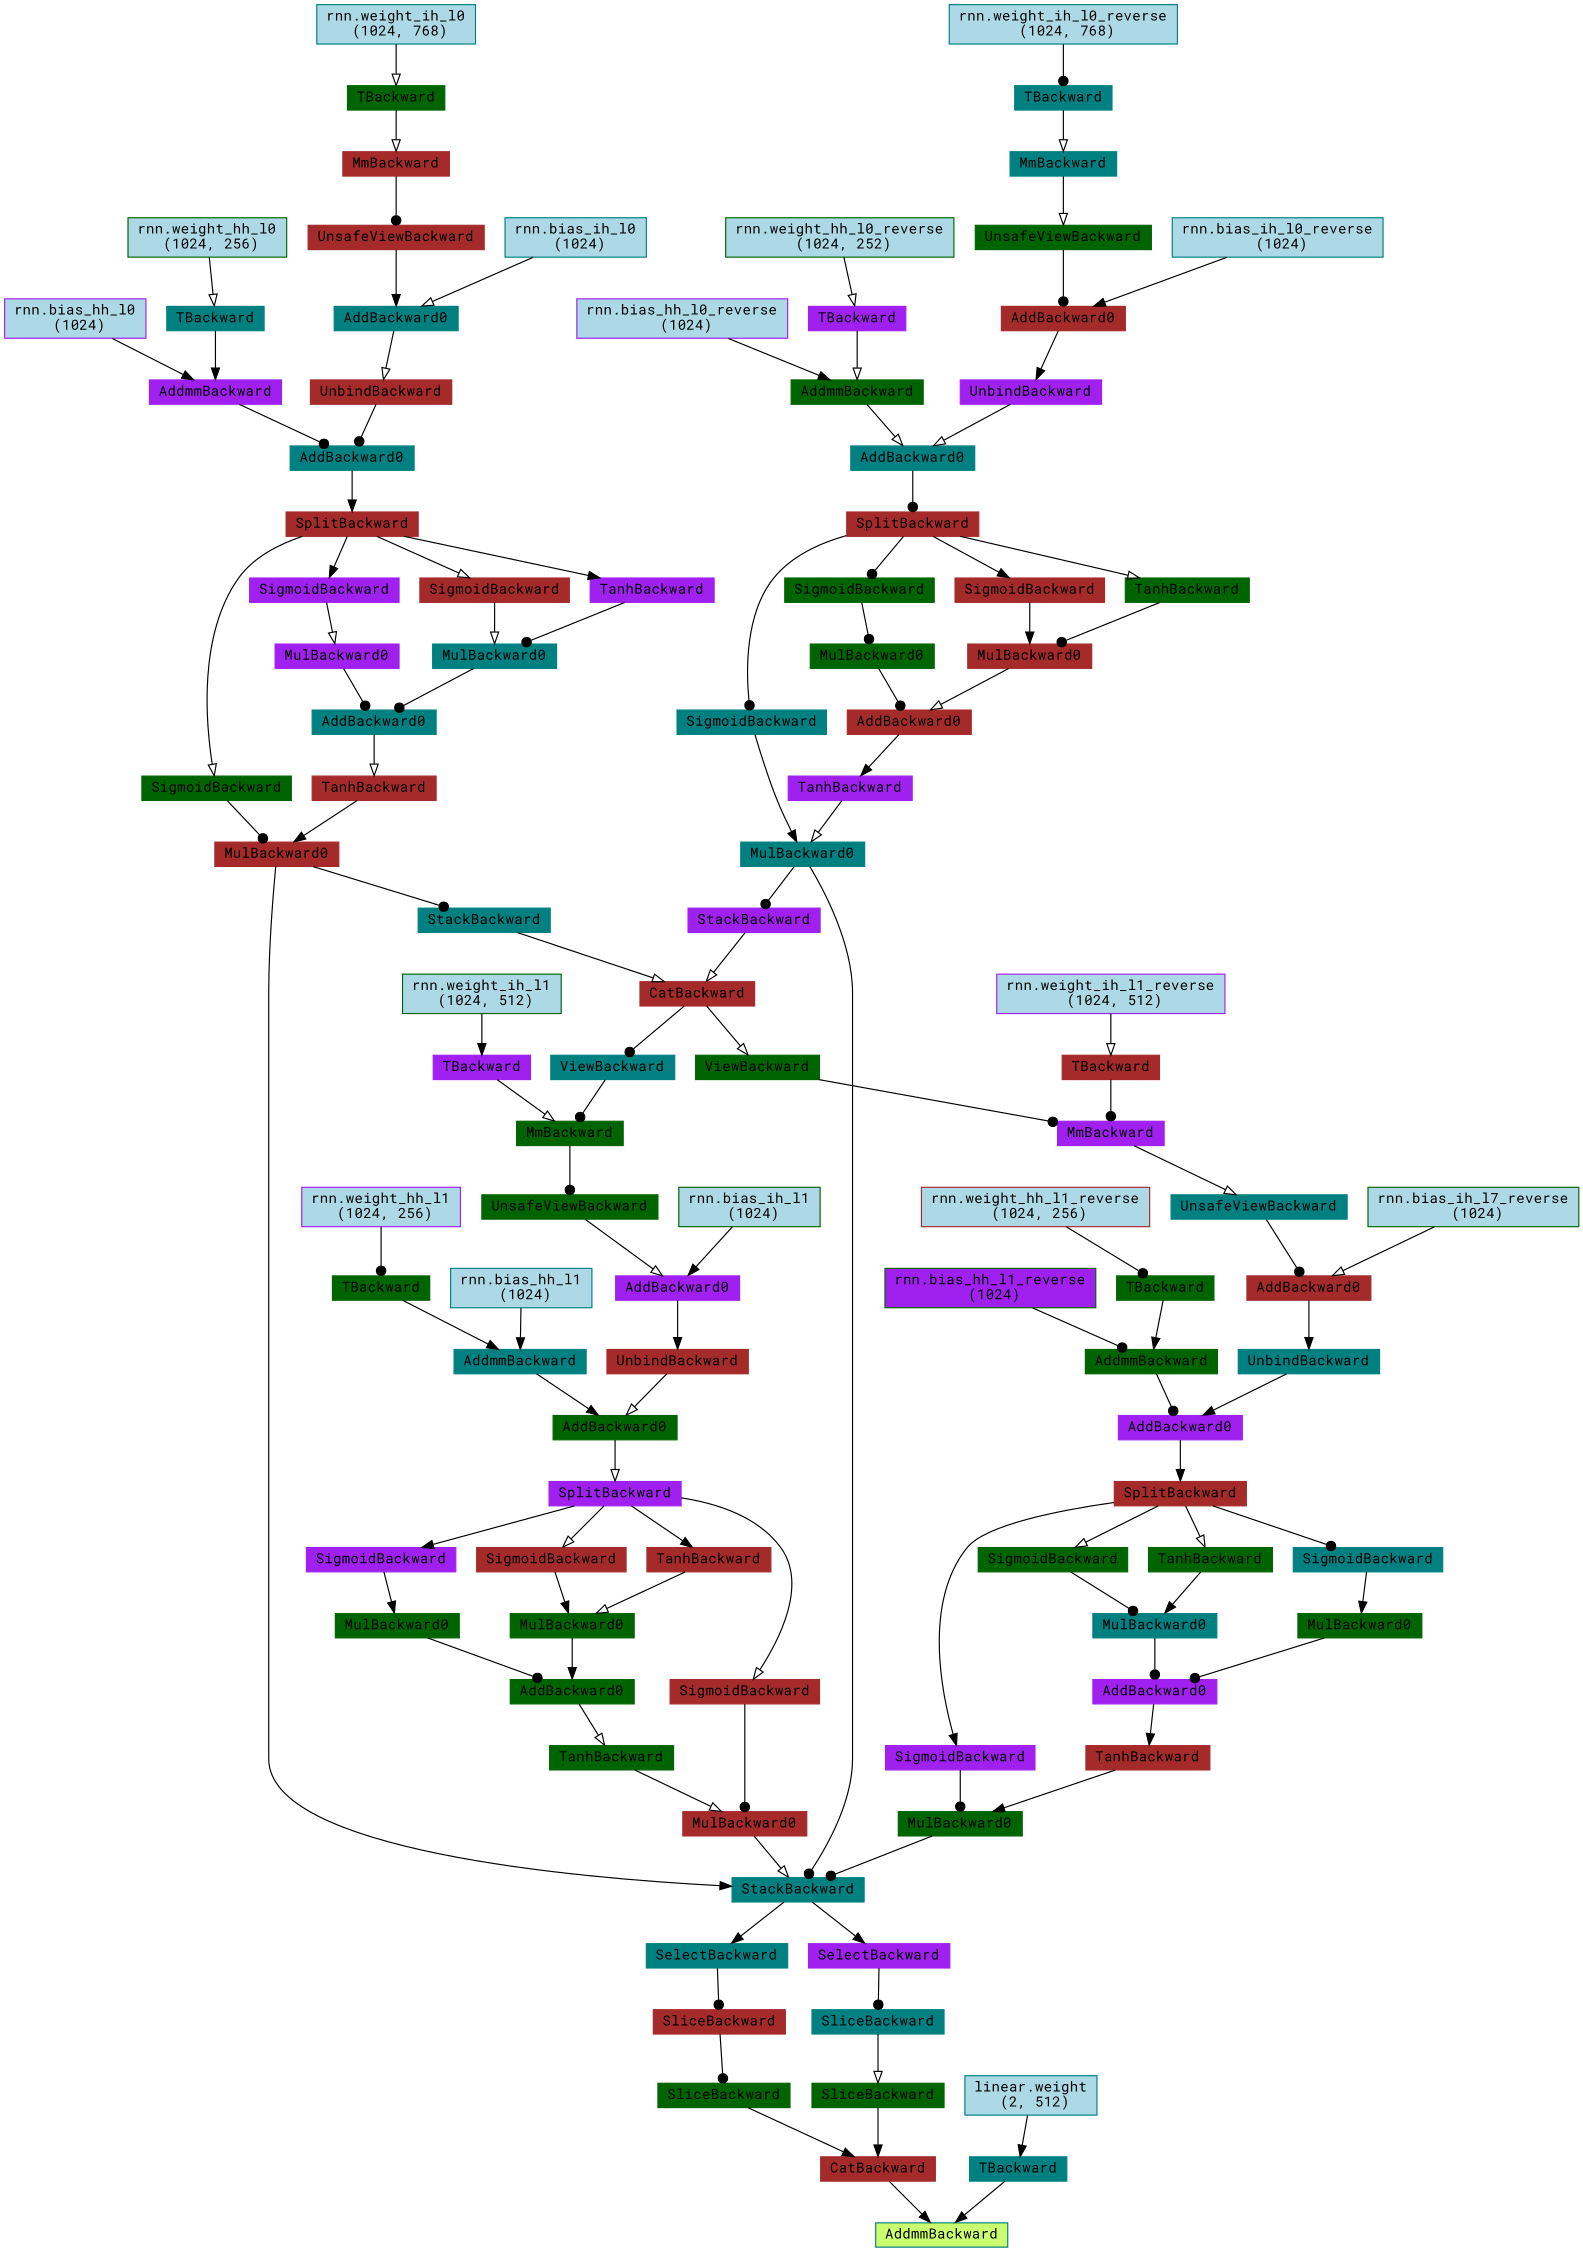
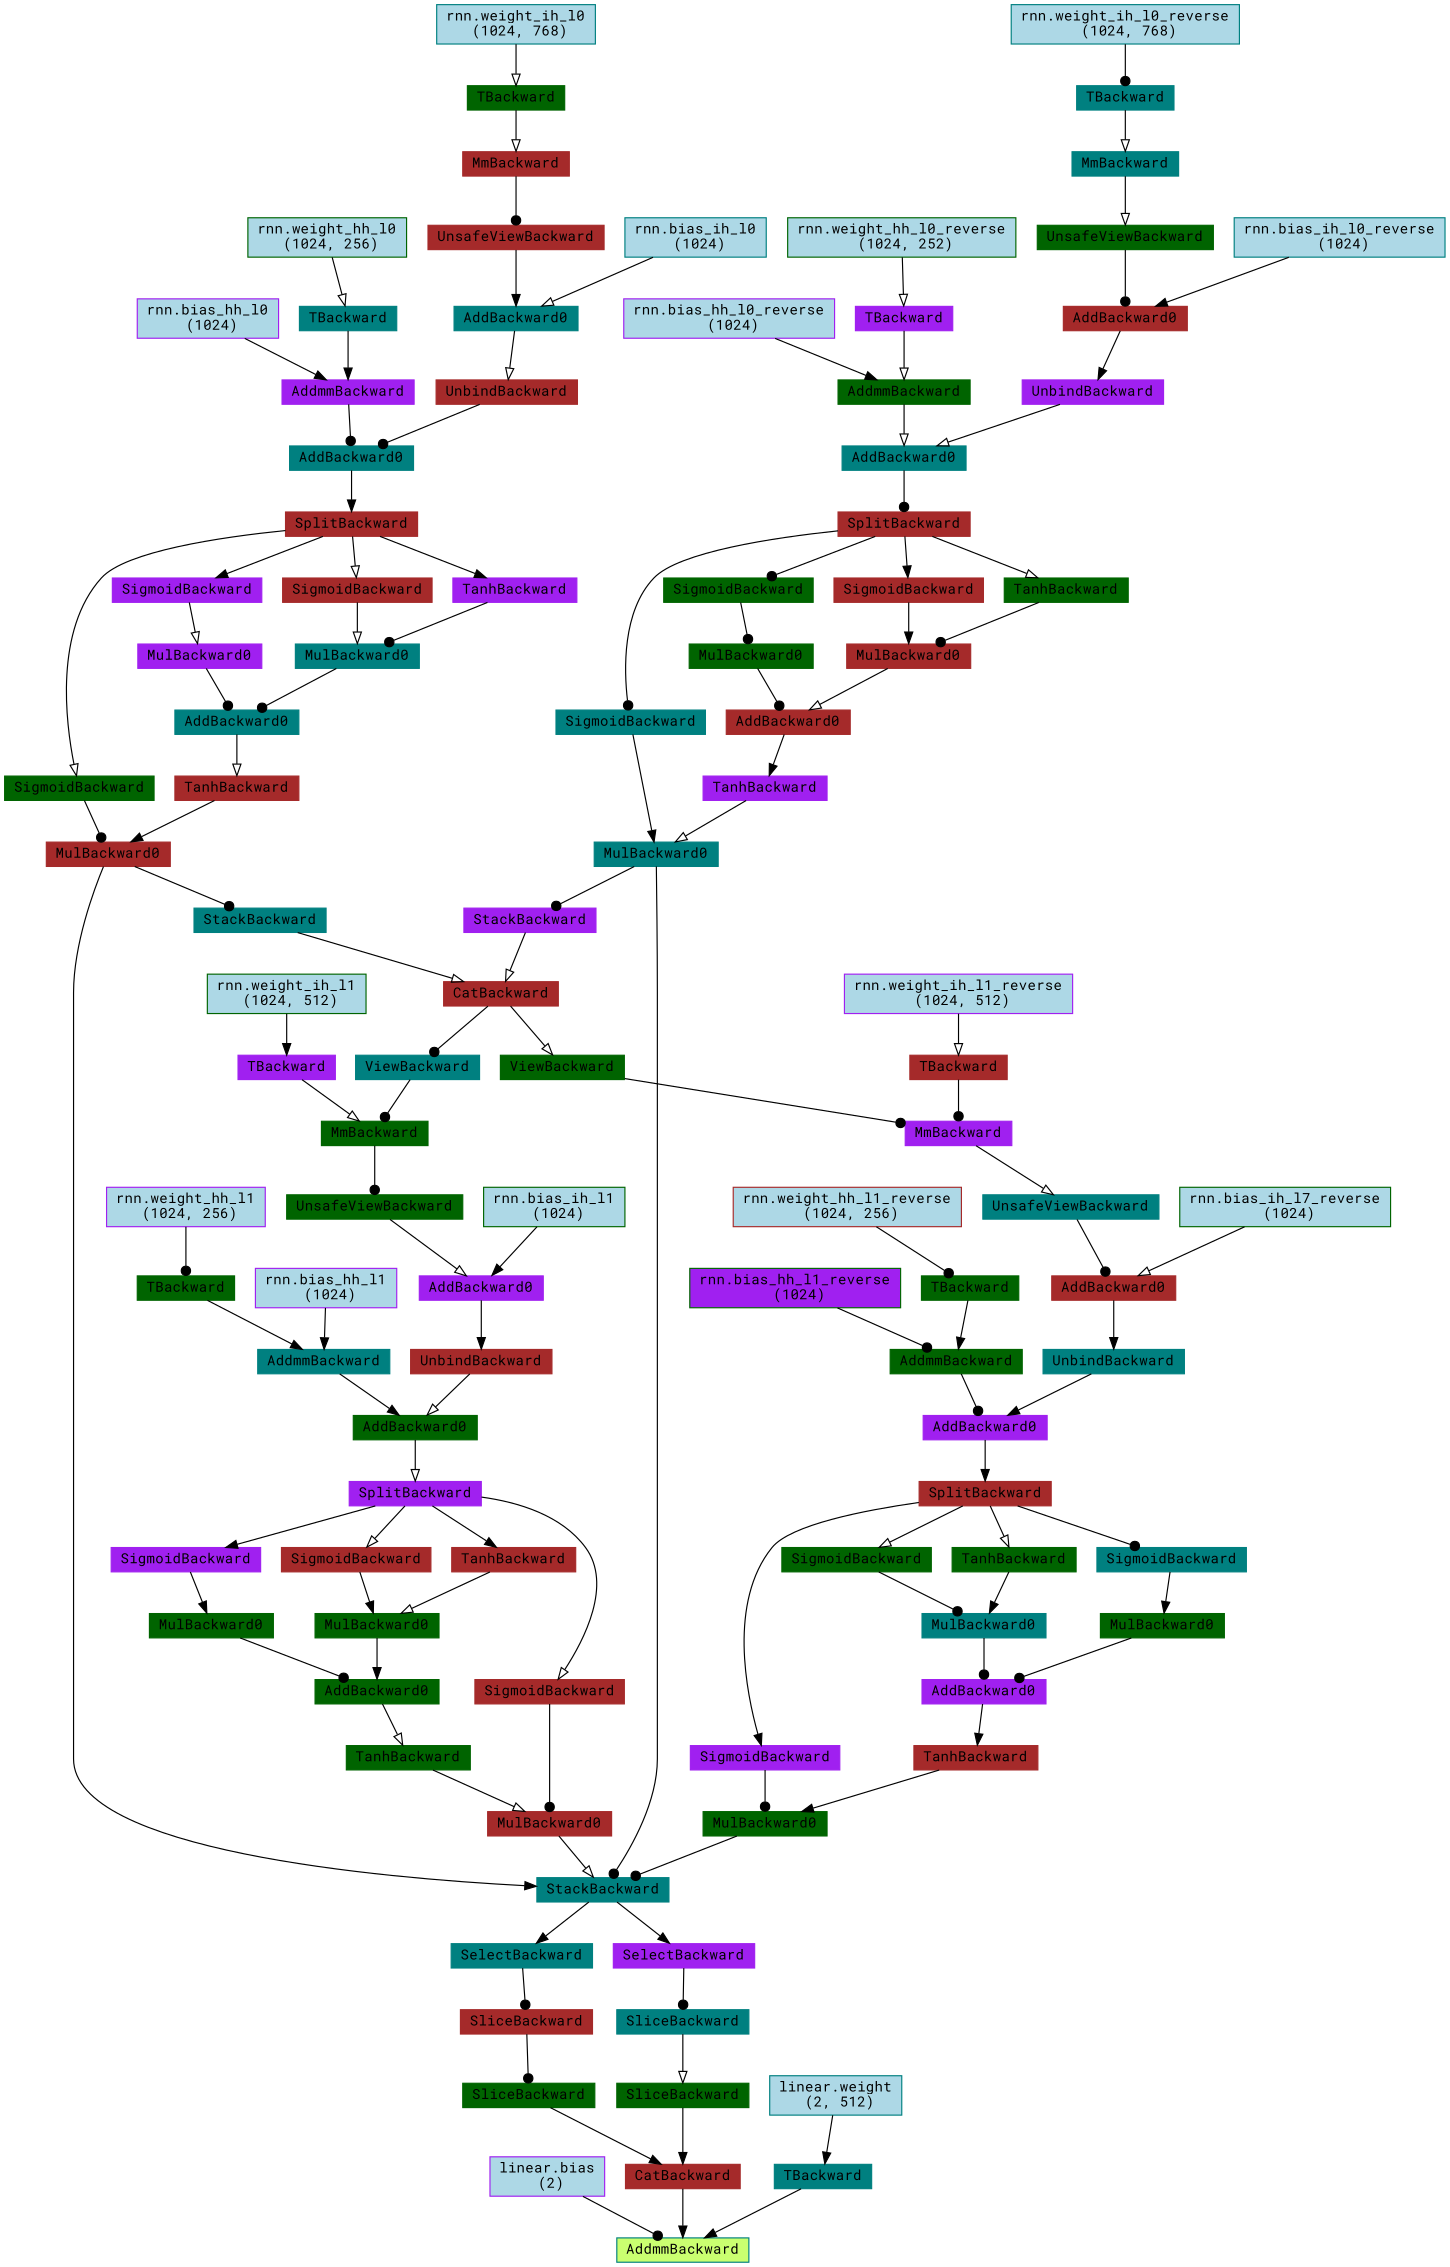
node "rnn.bias_hh_l1 (1024)": color teal -> purple
node "linear.bias (2)": added
